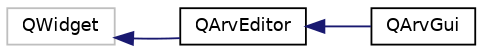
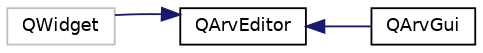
edge "QArvEditor" -> "QWidget": reversed
